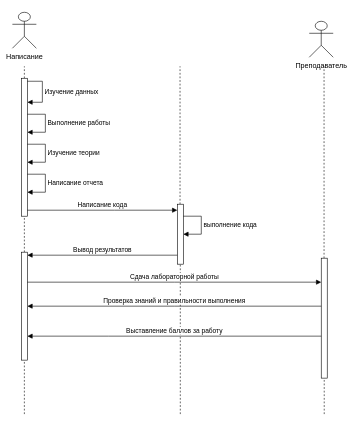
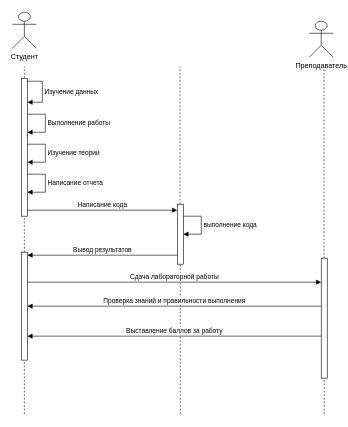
node "Написание": label "Написание" -> "Студент"
